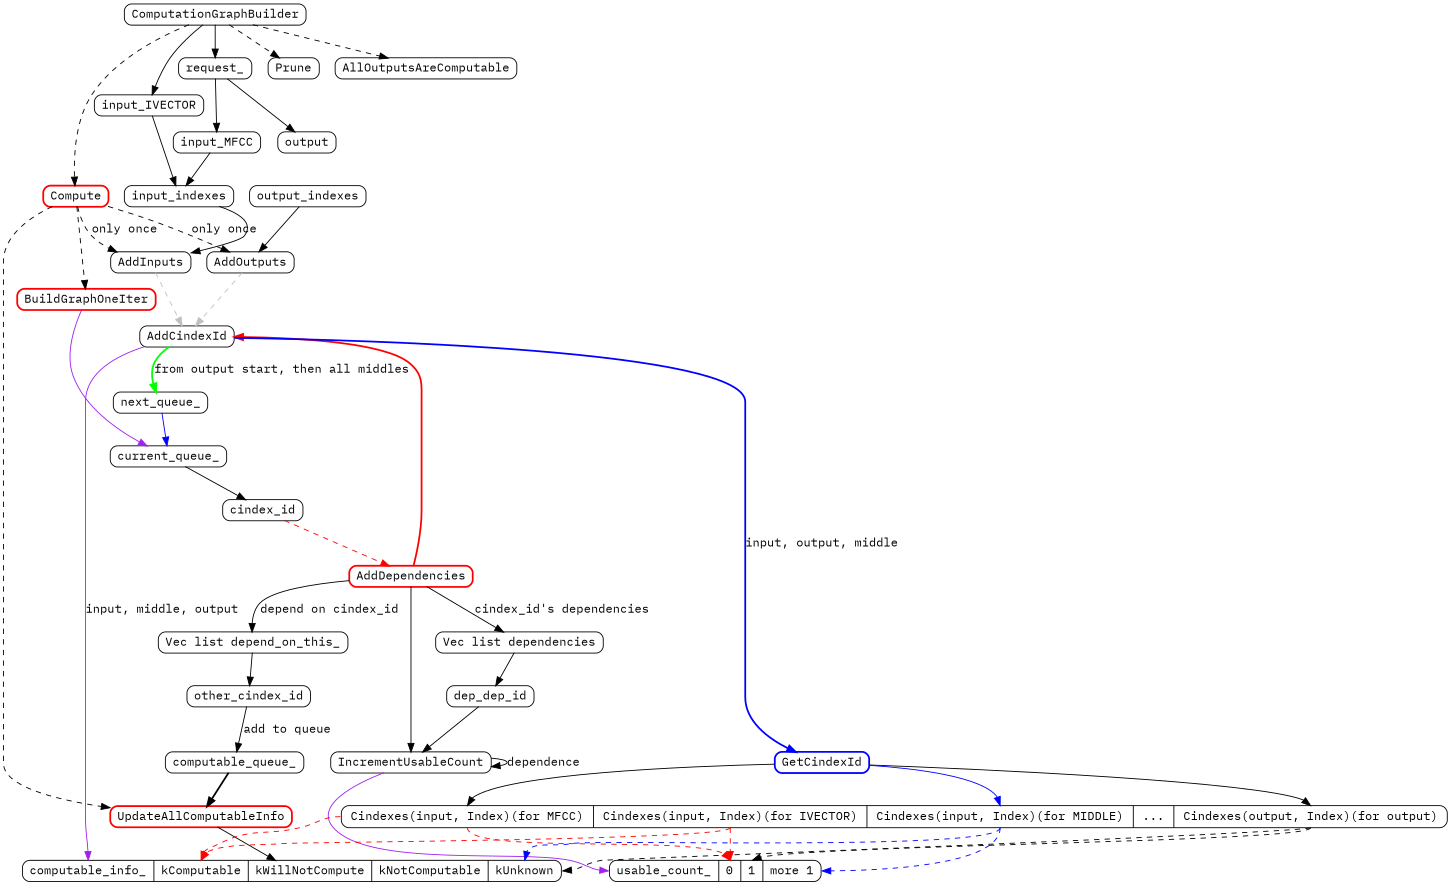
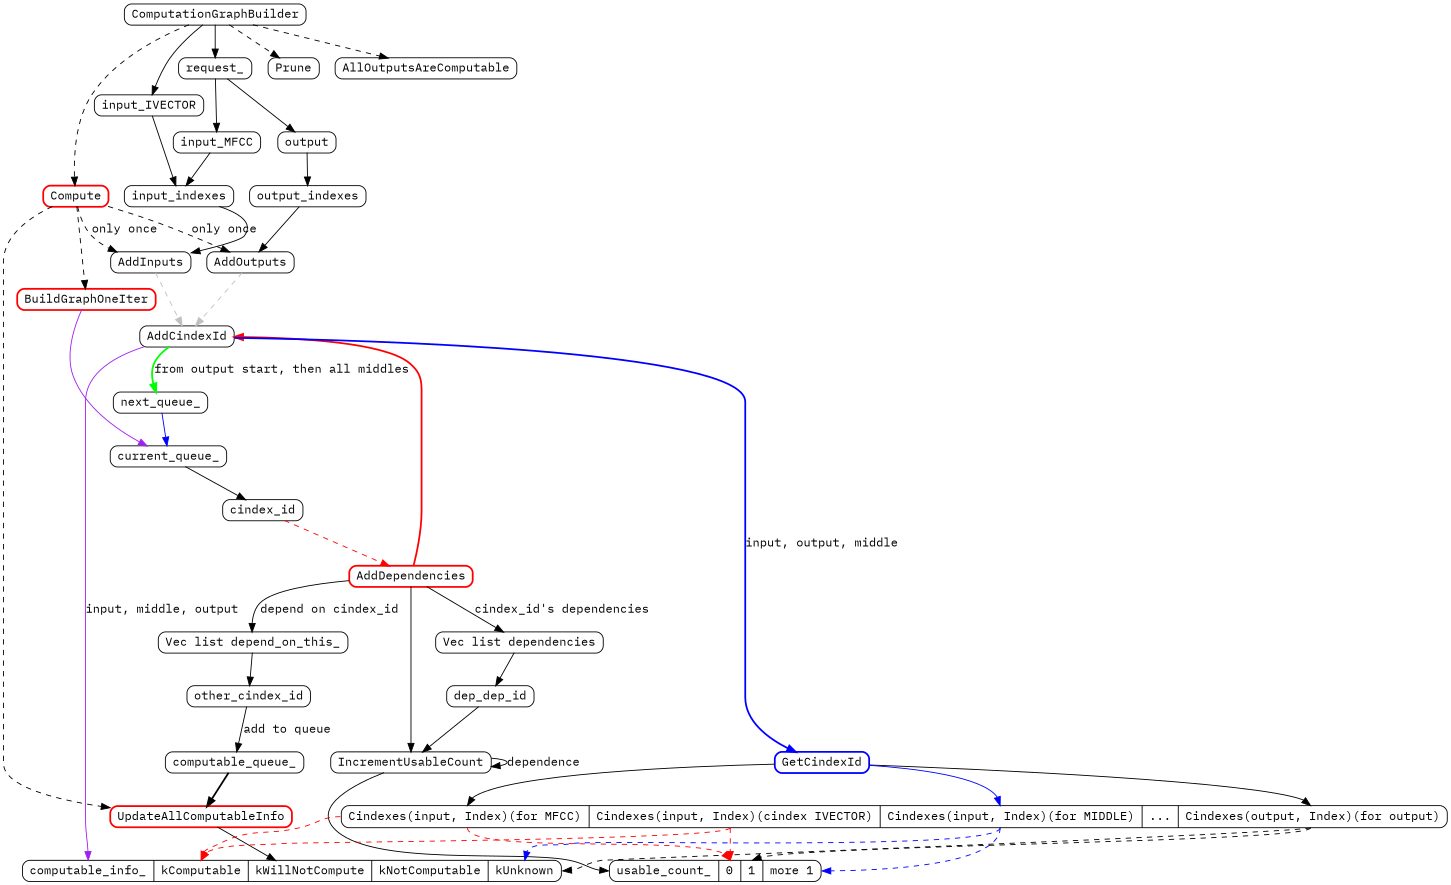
edge "output" -> "output_indexes": added
node "Cindexes(input, Index)(for MFCC)": text "Cindexes(input, Index)(for IVECTOR)" -> "Cindexes(input, Index)(cindex IVECTOR)"
edge "IncrementUsableCount" -> "usable_count_": color purple -> black
